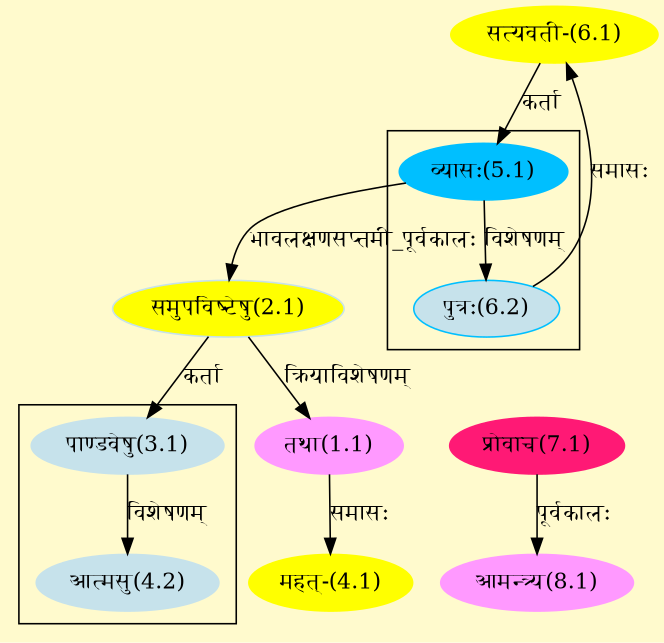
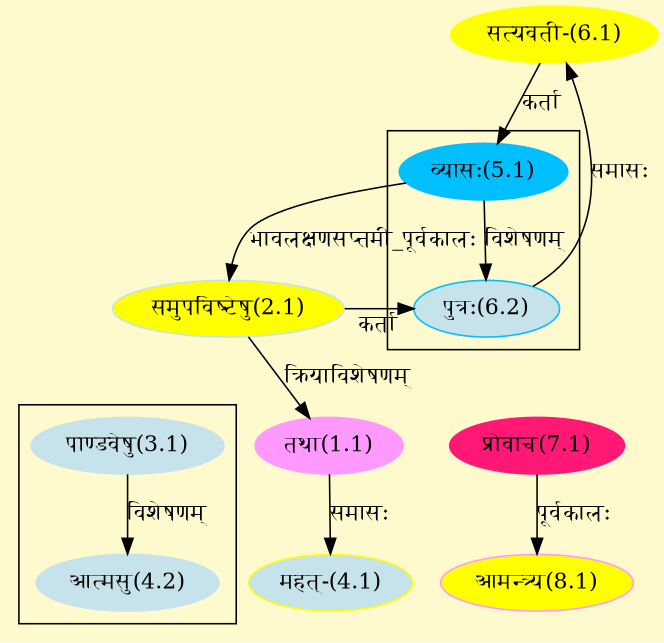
edge "समुपविष्टेषु(2.1)" -> "पाण्डवेषु(3.1)": now "समुपविष्टेषु(2.1)" -> "पुत्रः(6.2)"
node "महत्-(4.1)": fillcolor #ffff00 -> #c6e2eb
node "आमन्त्र्य(8.1)": fillcolor #ff99ff -> #ffff00
